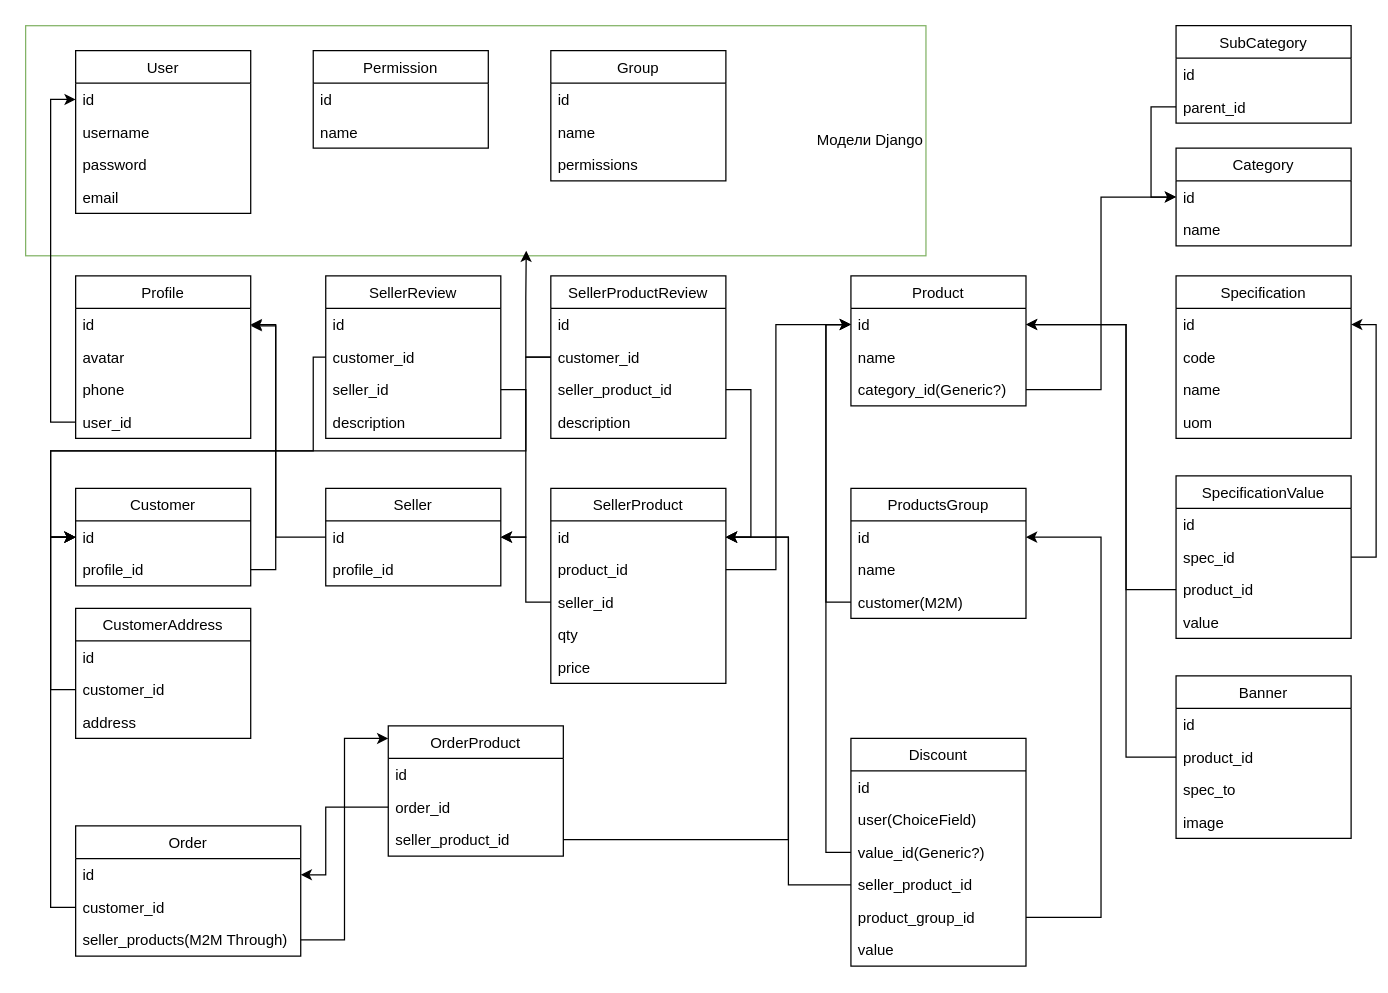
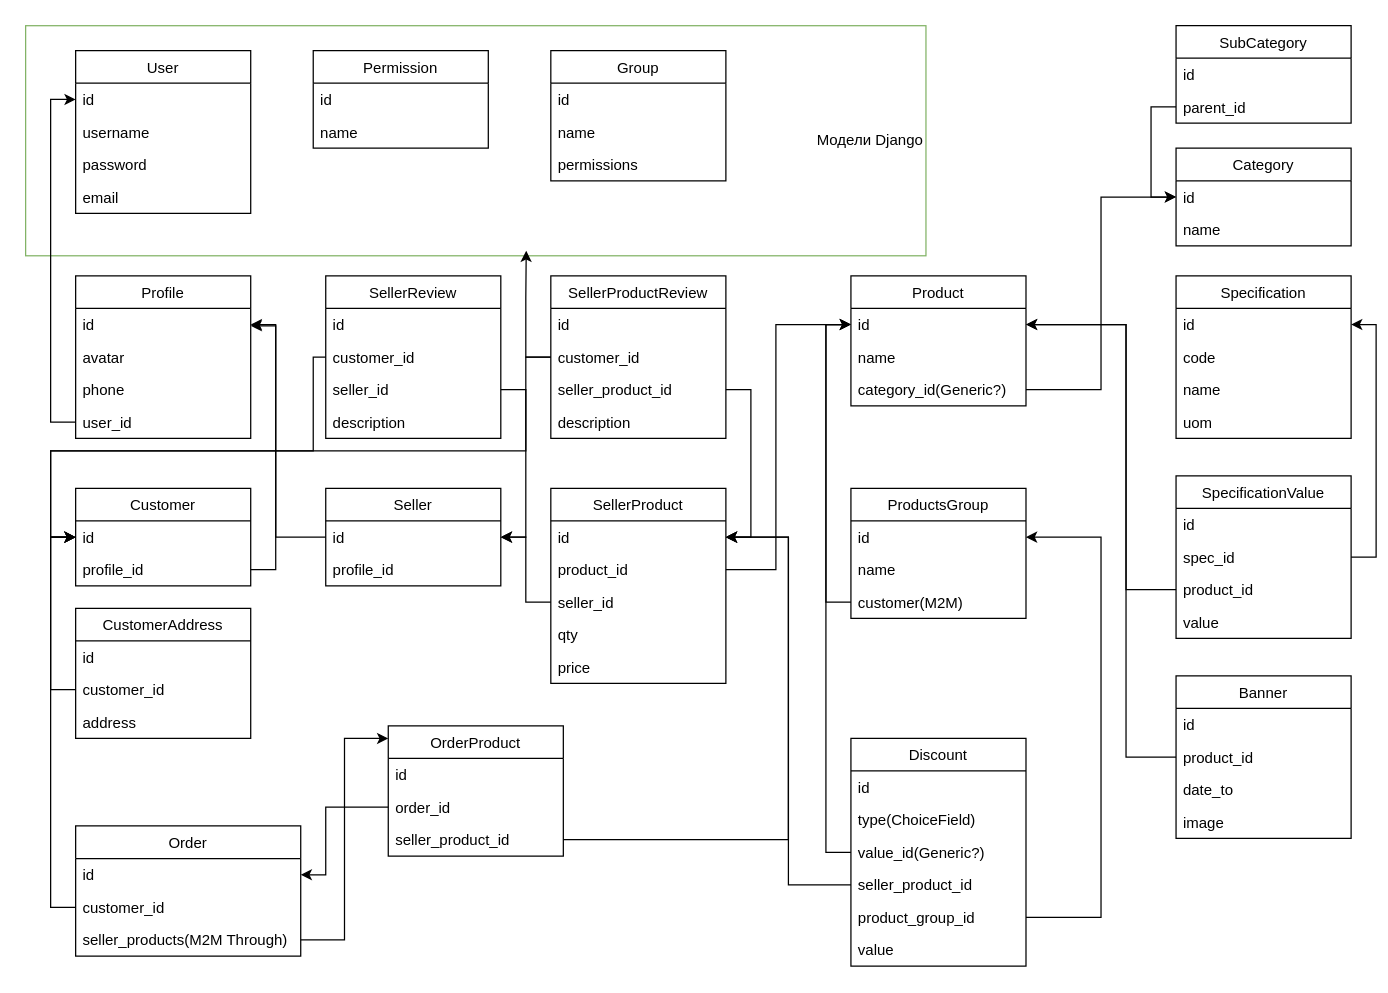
node "spec_to": label "spec_to" -> "date_to"
node "user(ChoiceField)": label "user(ChoiceField)" -> "type(ChoiceField)"
